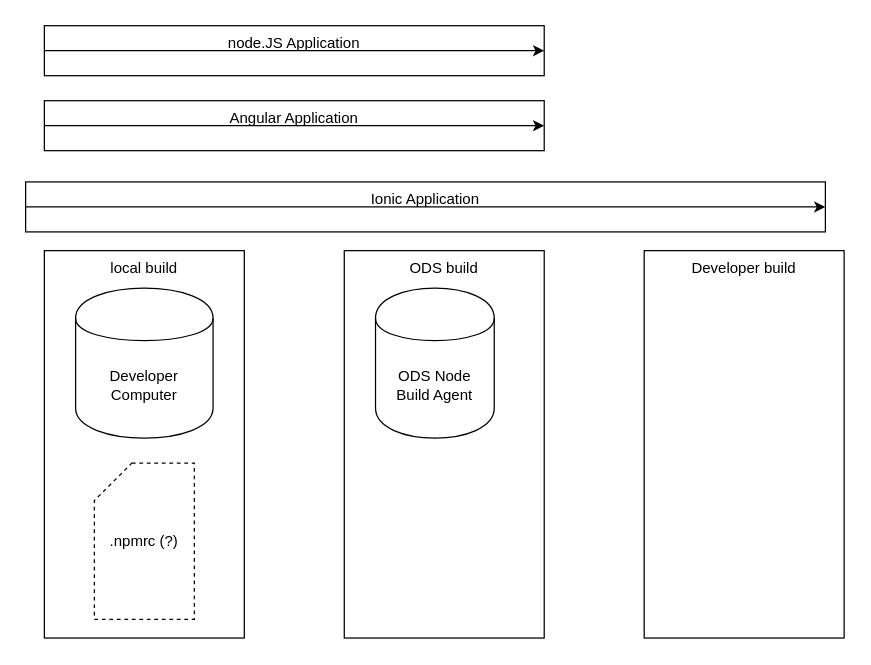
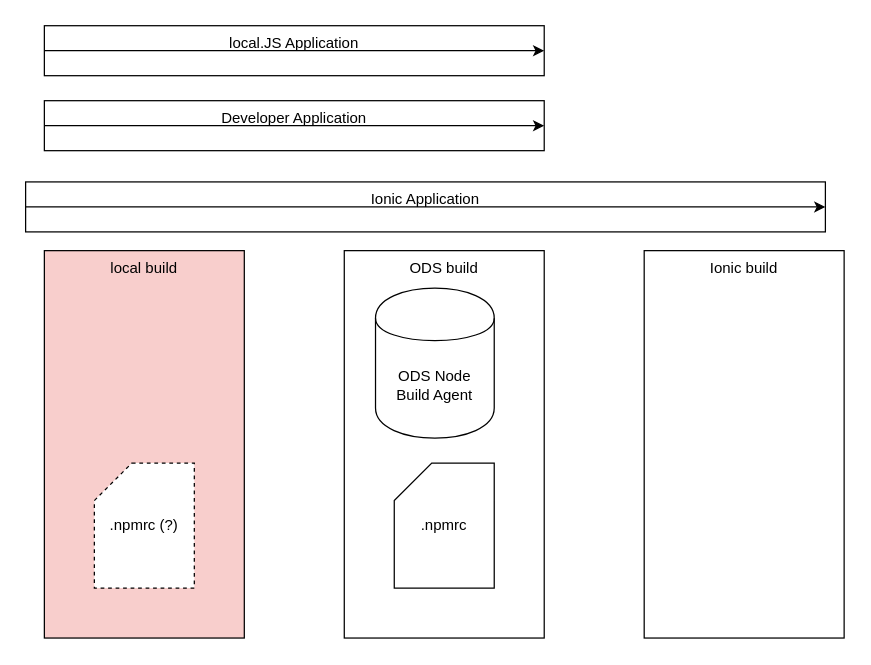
node "node.JS Application": label "node.JS Application" -> "local.JS Application"
node "Angular Application": label "Angular Application" -> "Developer Application"
node "Developer build": label "Developer build" -> "Ionic build"
node "Developer Computer": removed
node "local build": fillcolor #ffffff -> #f8cecc
node ".npmrc": added
node ".npmrc (?)": size 100x156 -> 100x125
